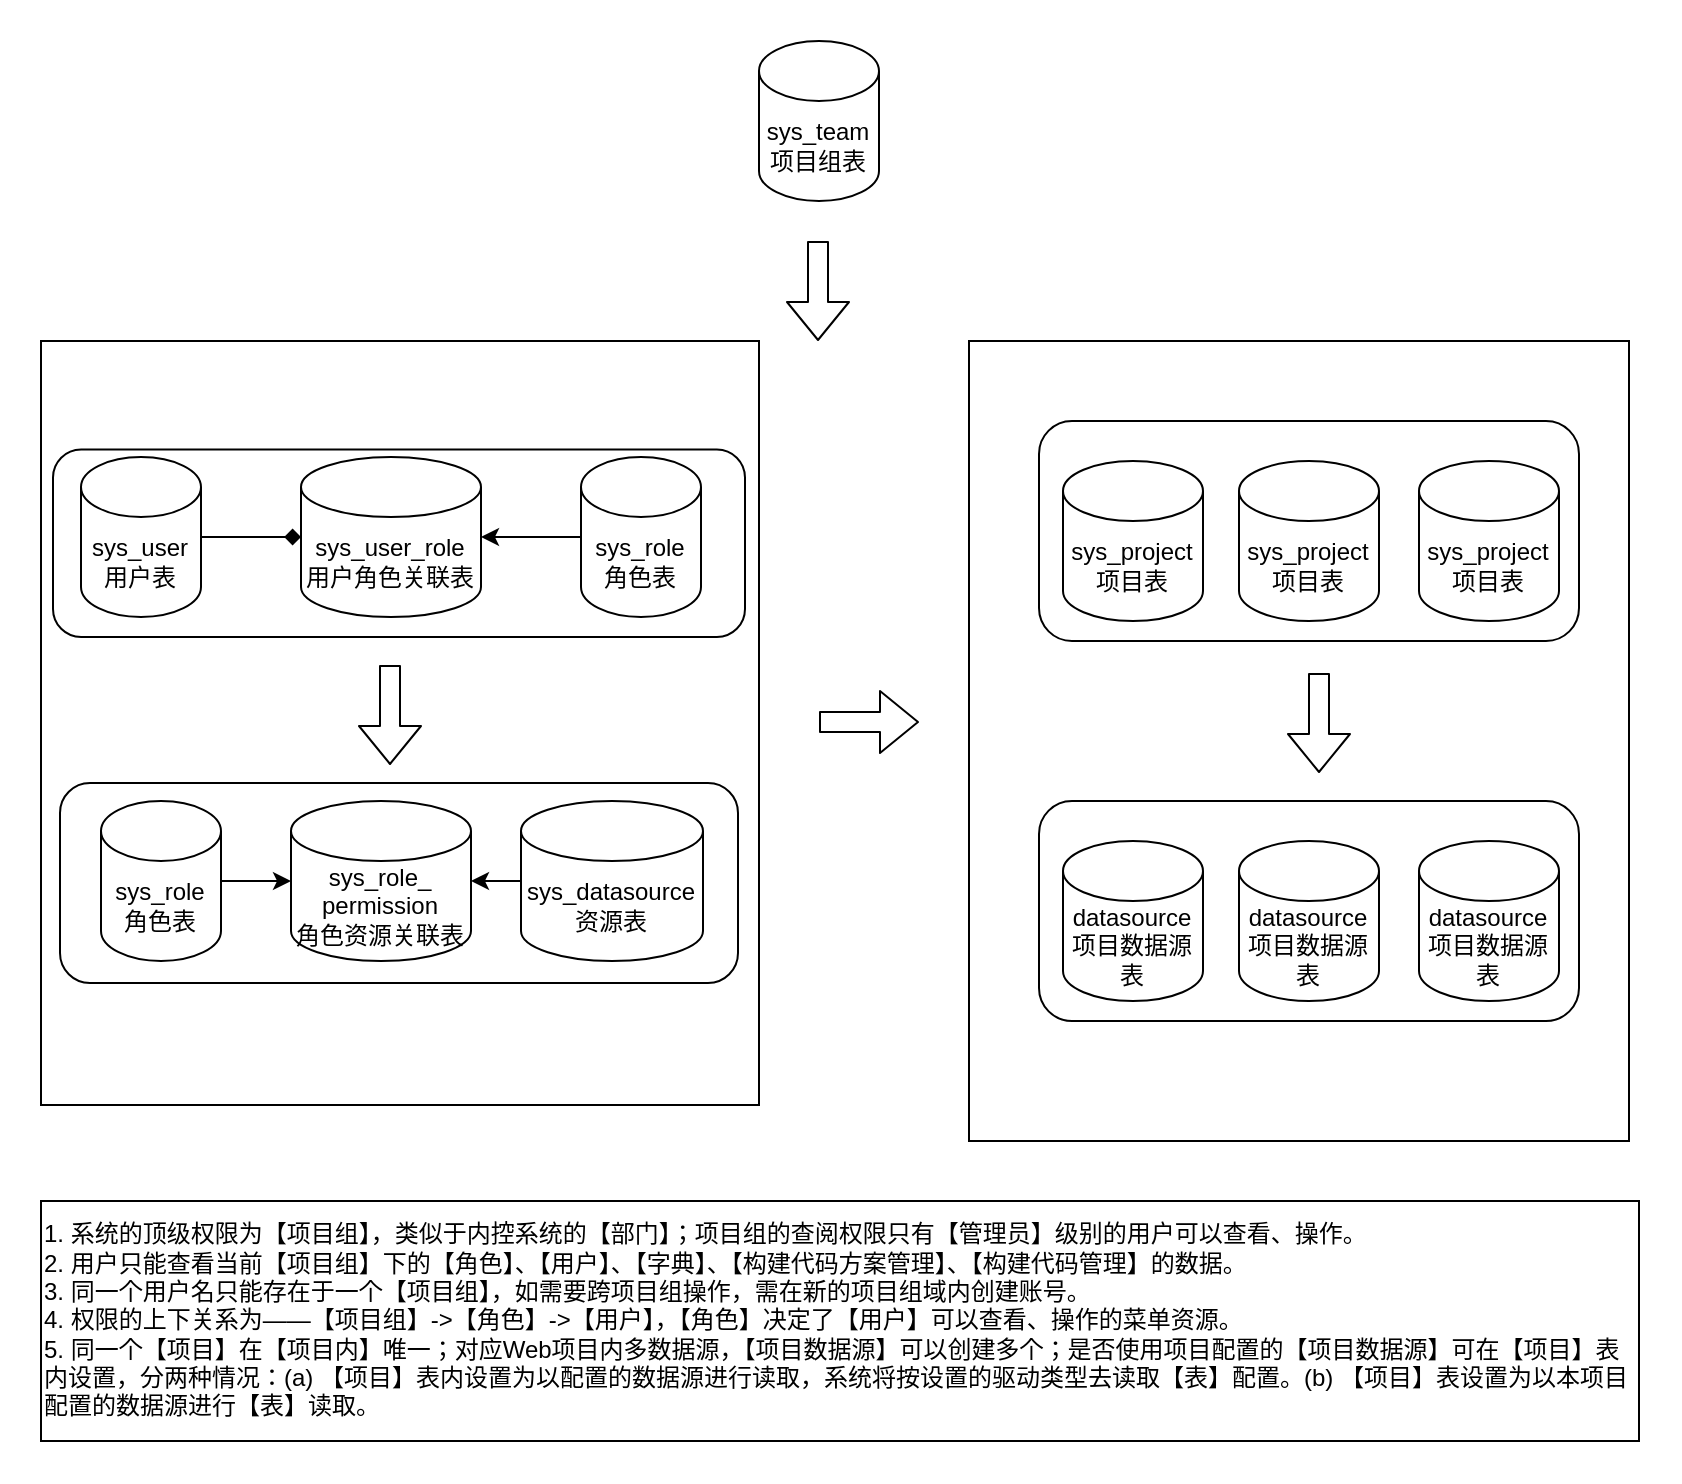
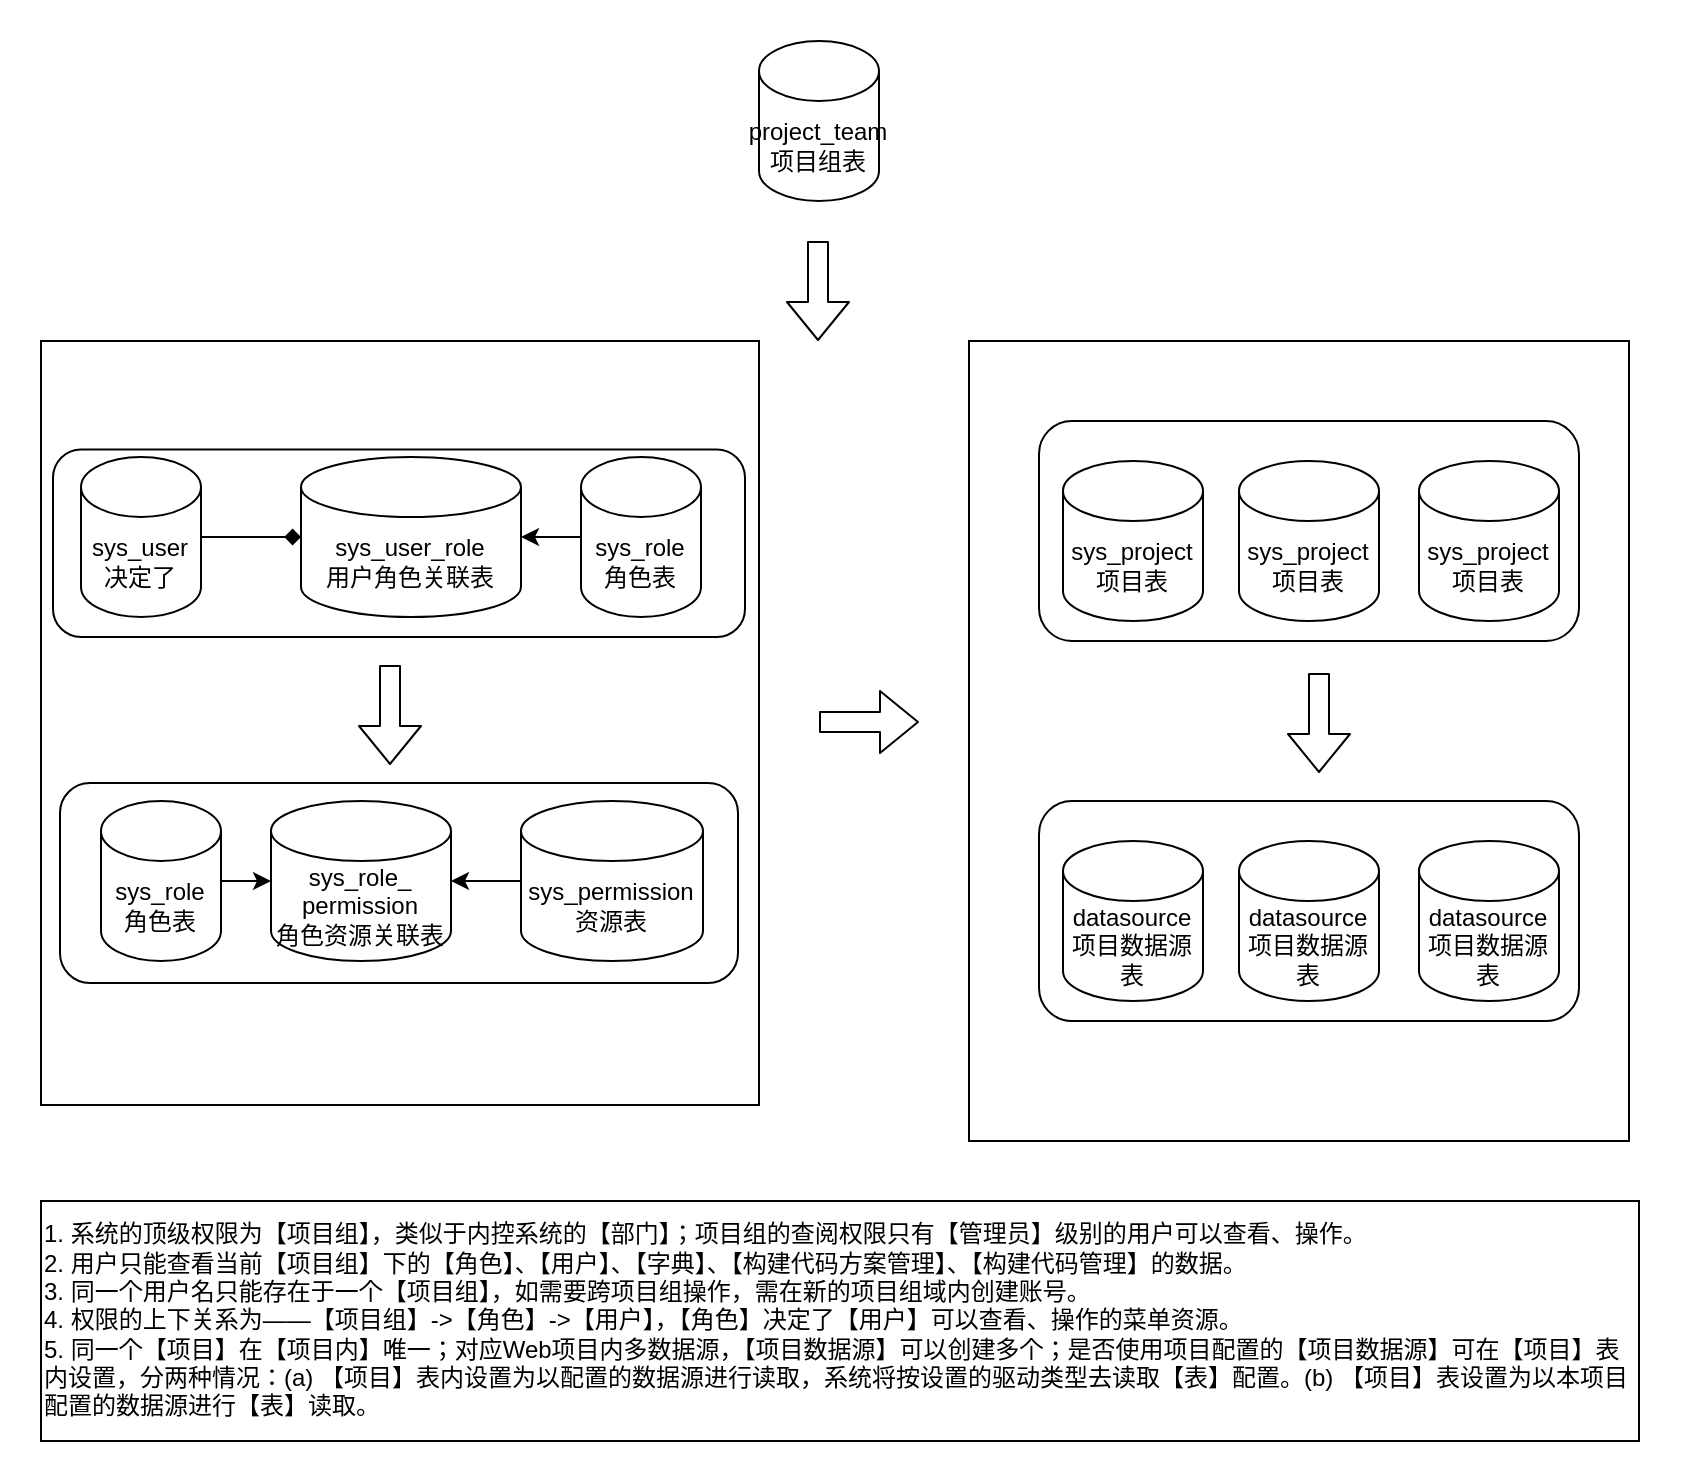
node "sys_team 项目组表": label "sys_team 项目组表" -> "project_team 项目组表"
node "sys_user_role 用户角色关联表": size 180x160 -> 220x160
node "sys_user 用户表": label "sys_user 用户表" -> "sys_user 决定了"
node "sys_role_ permission 角色资源关联表": moved (381, 881) -> (361, 881)
node "sys_datasource 资源表": label "sys_datasource 资源表" -> "sys_permission 资源表"
